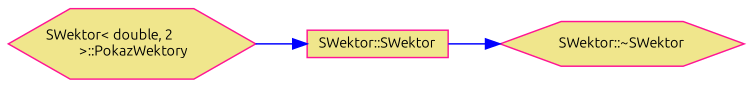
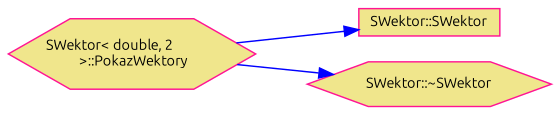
edge "SWektor::SWektor" -> "SWektor::~SWektor": now "SWektor< double, 2 >::PokazWektory" -> "SWektor::~SWektor"
